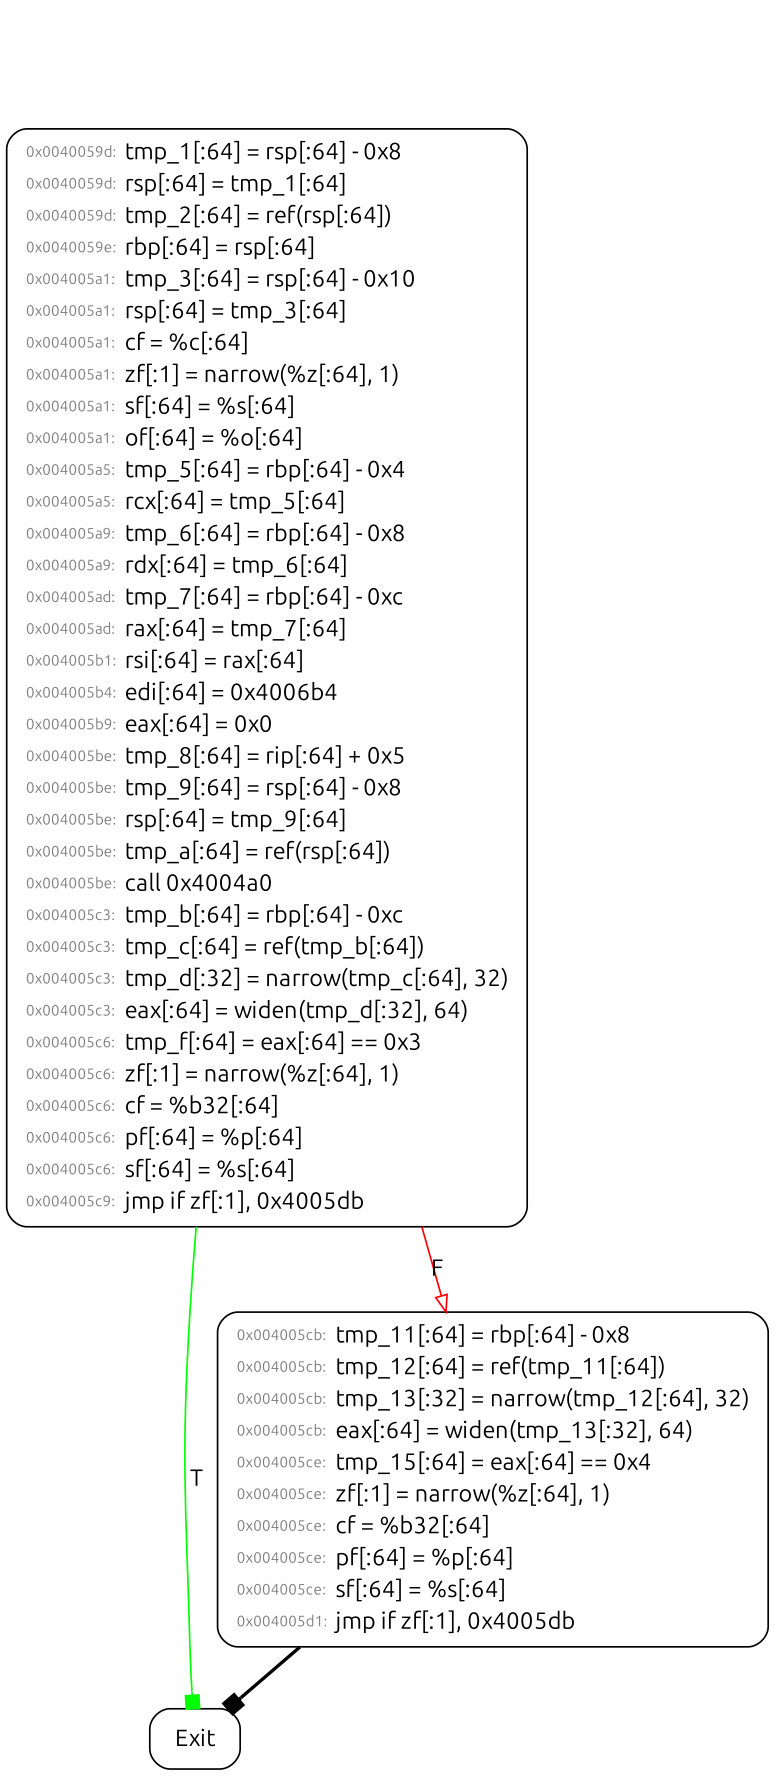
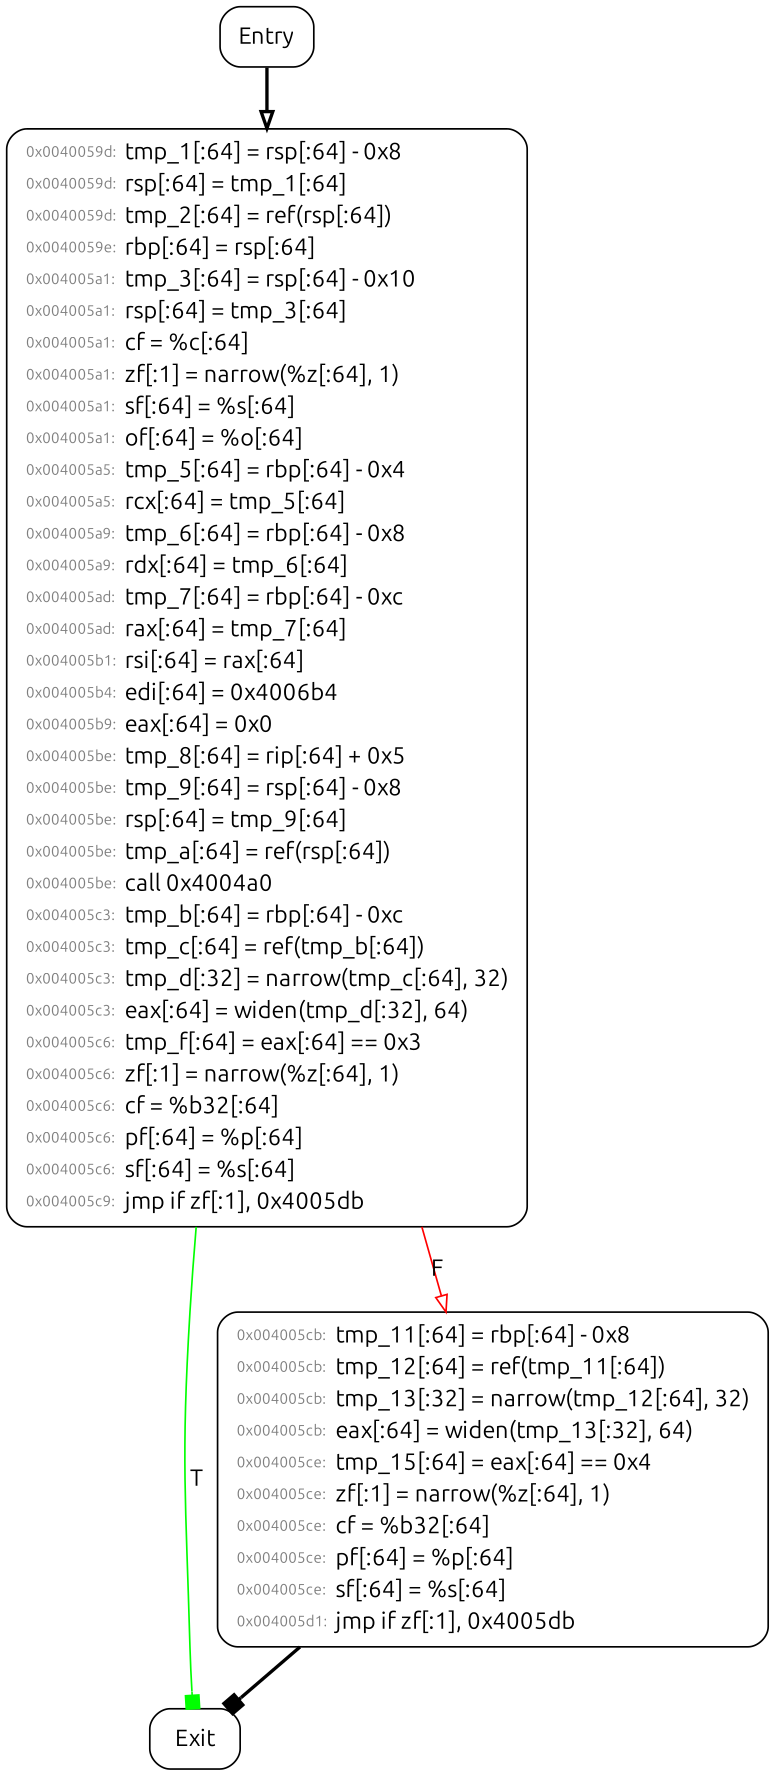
node "Entry": added
